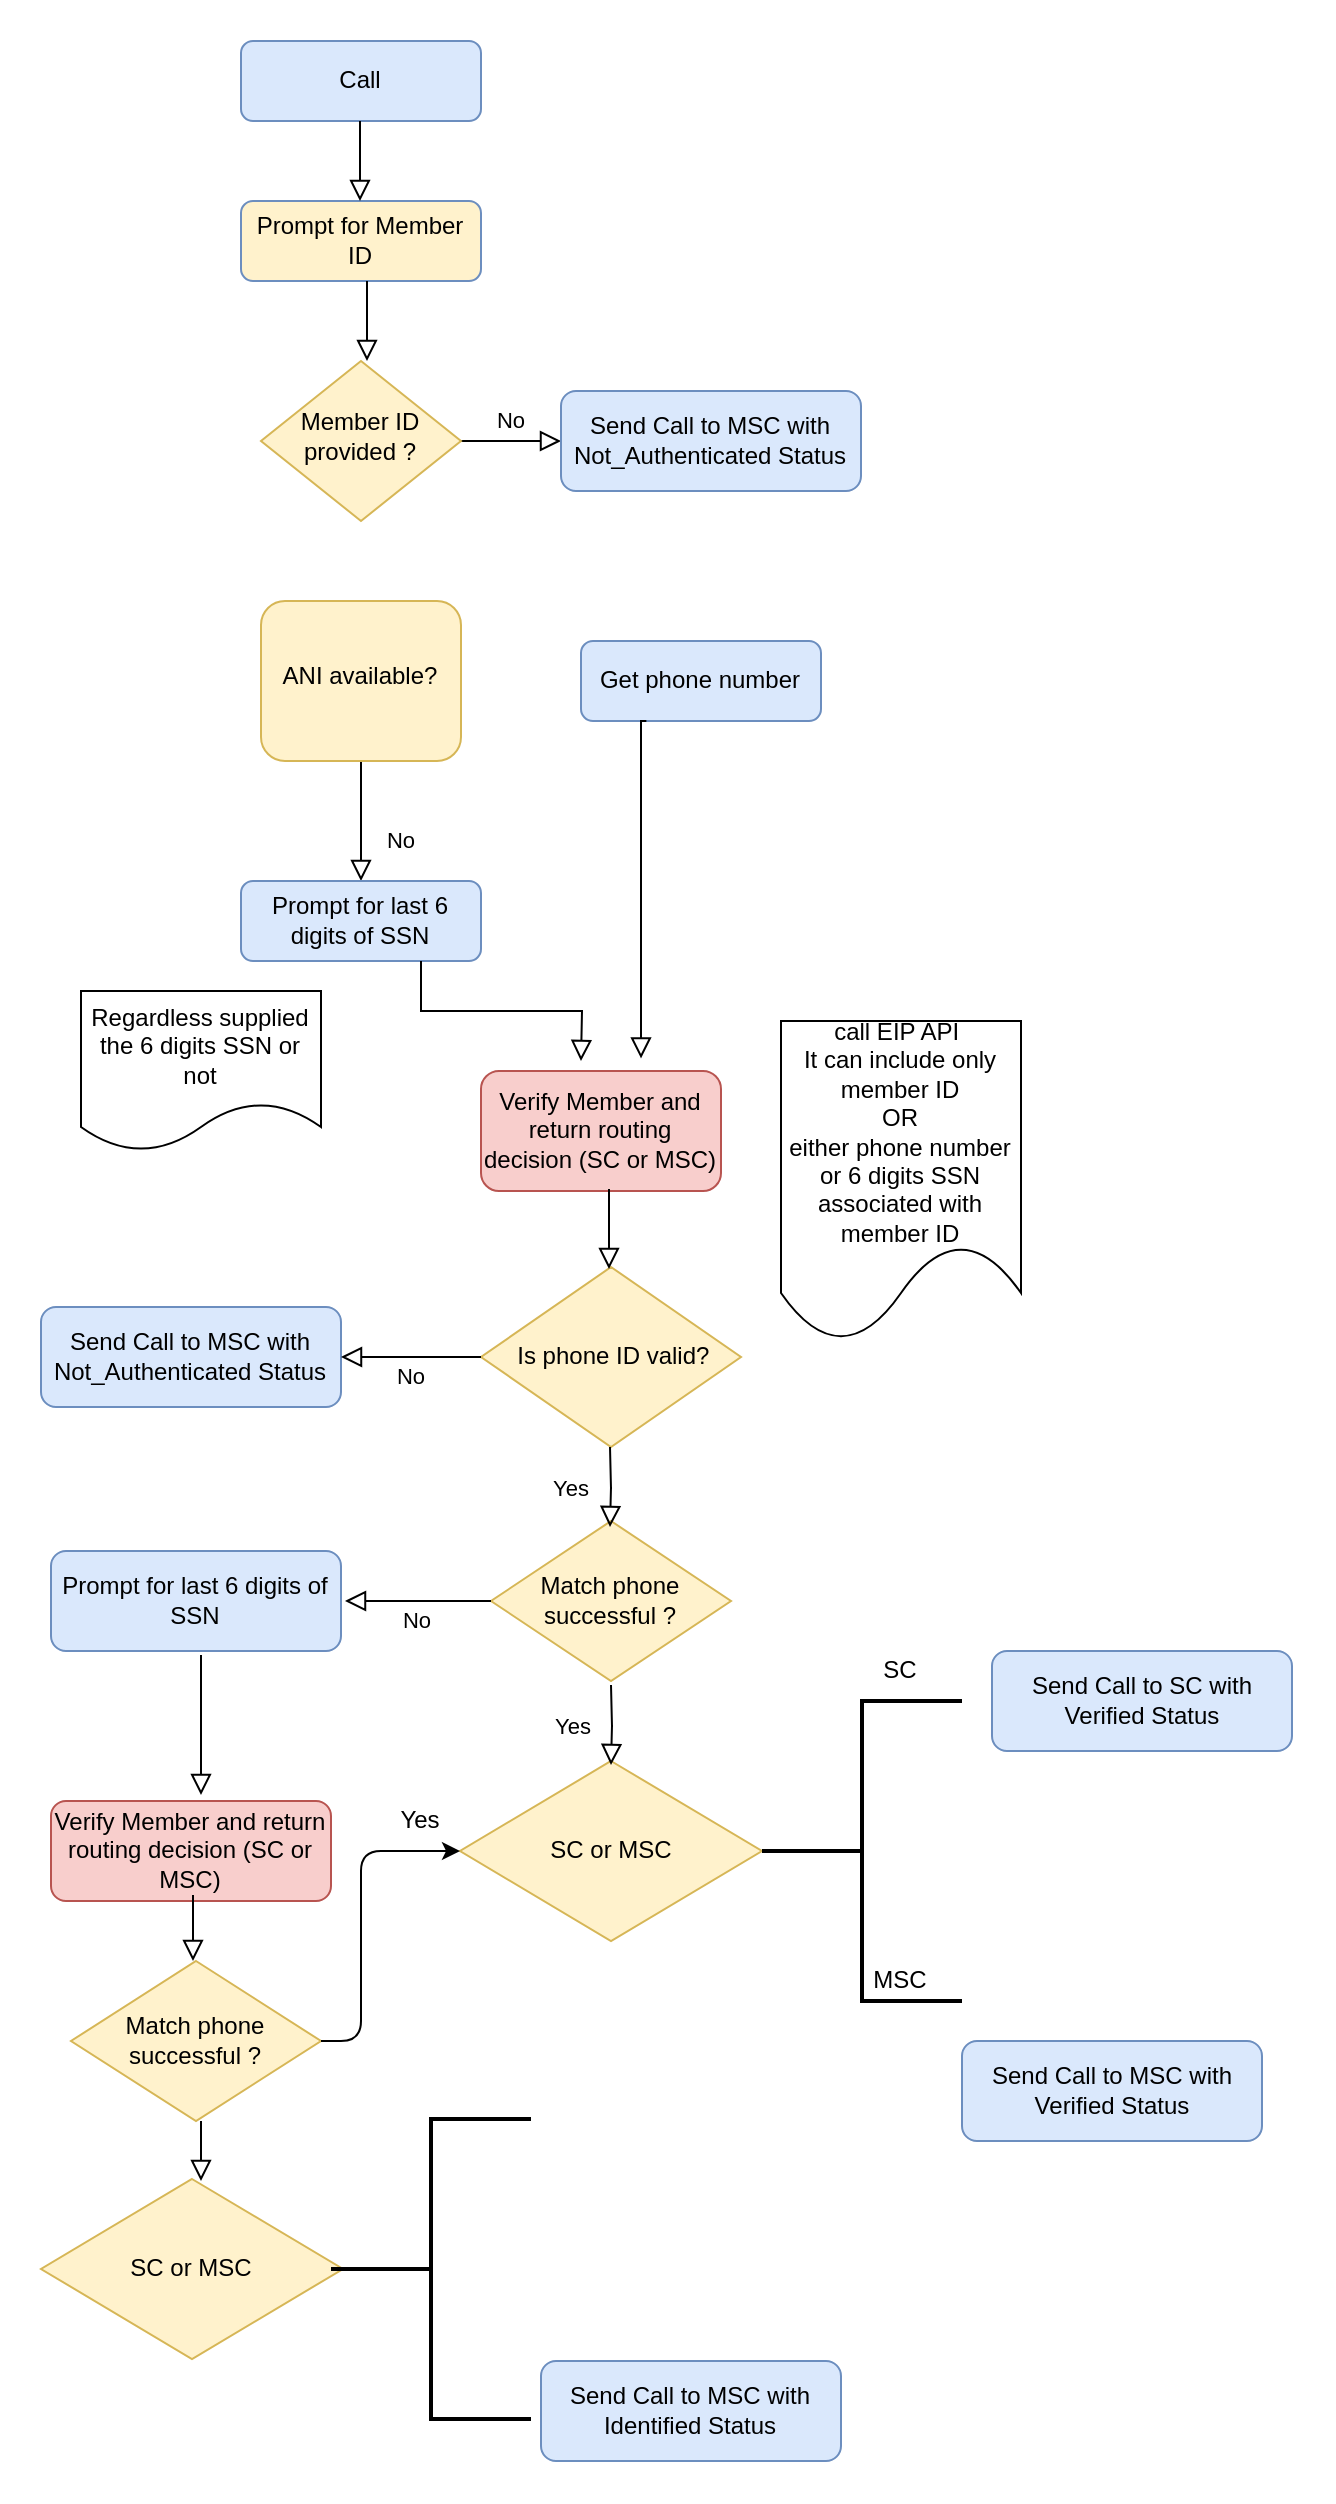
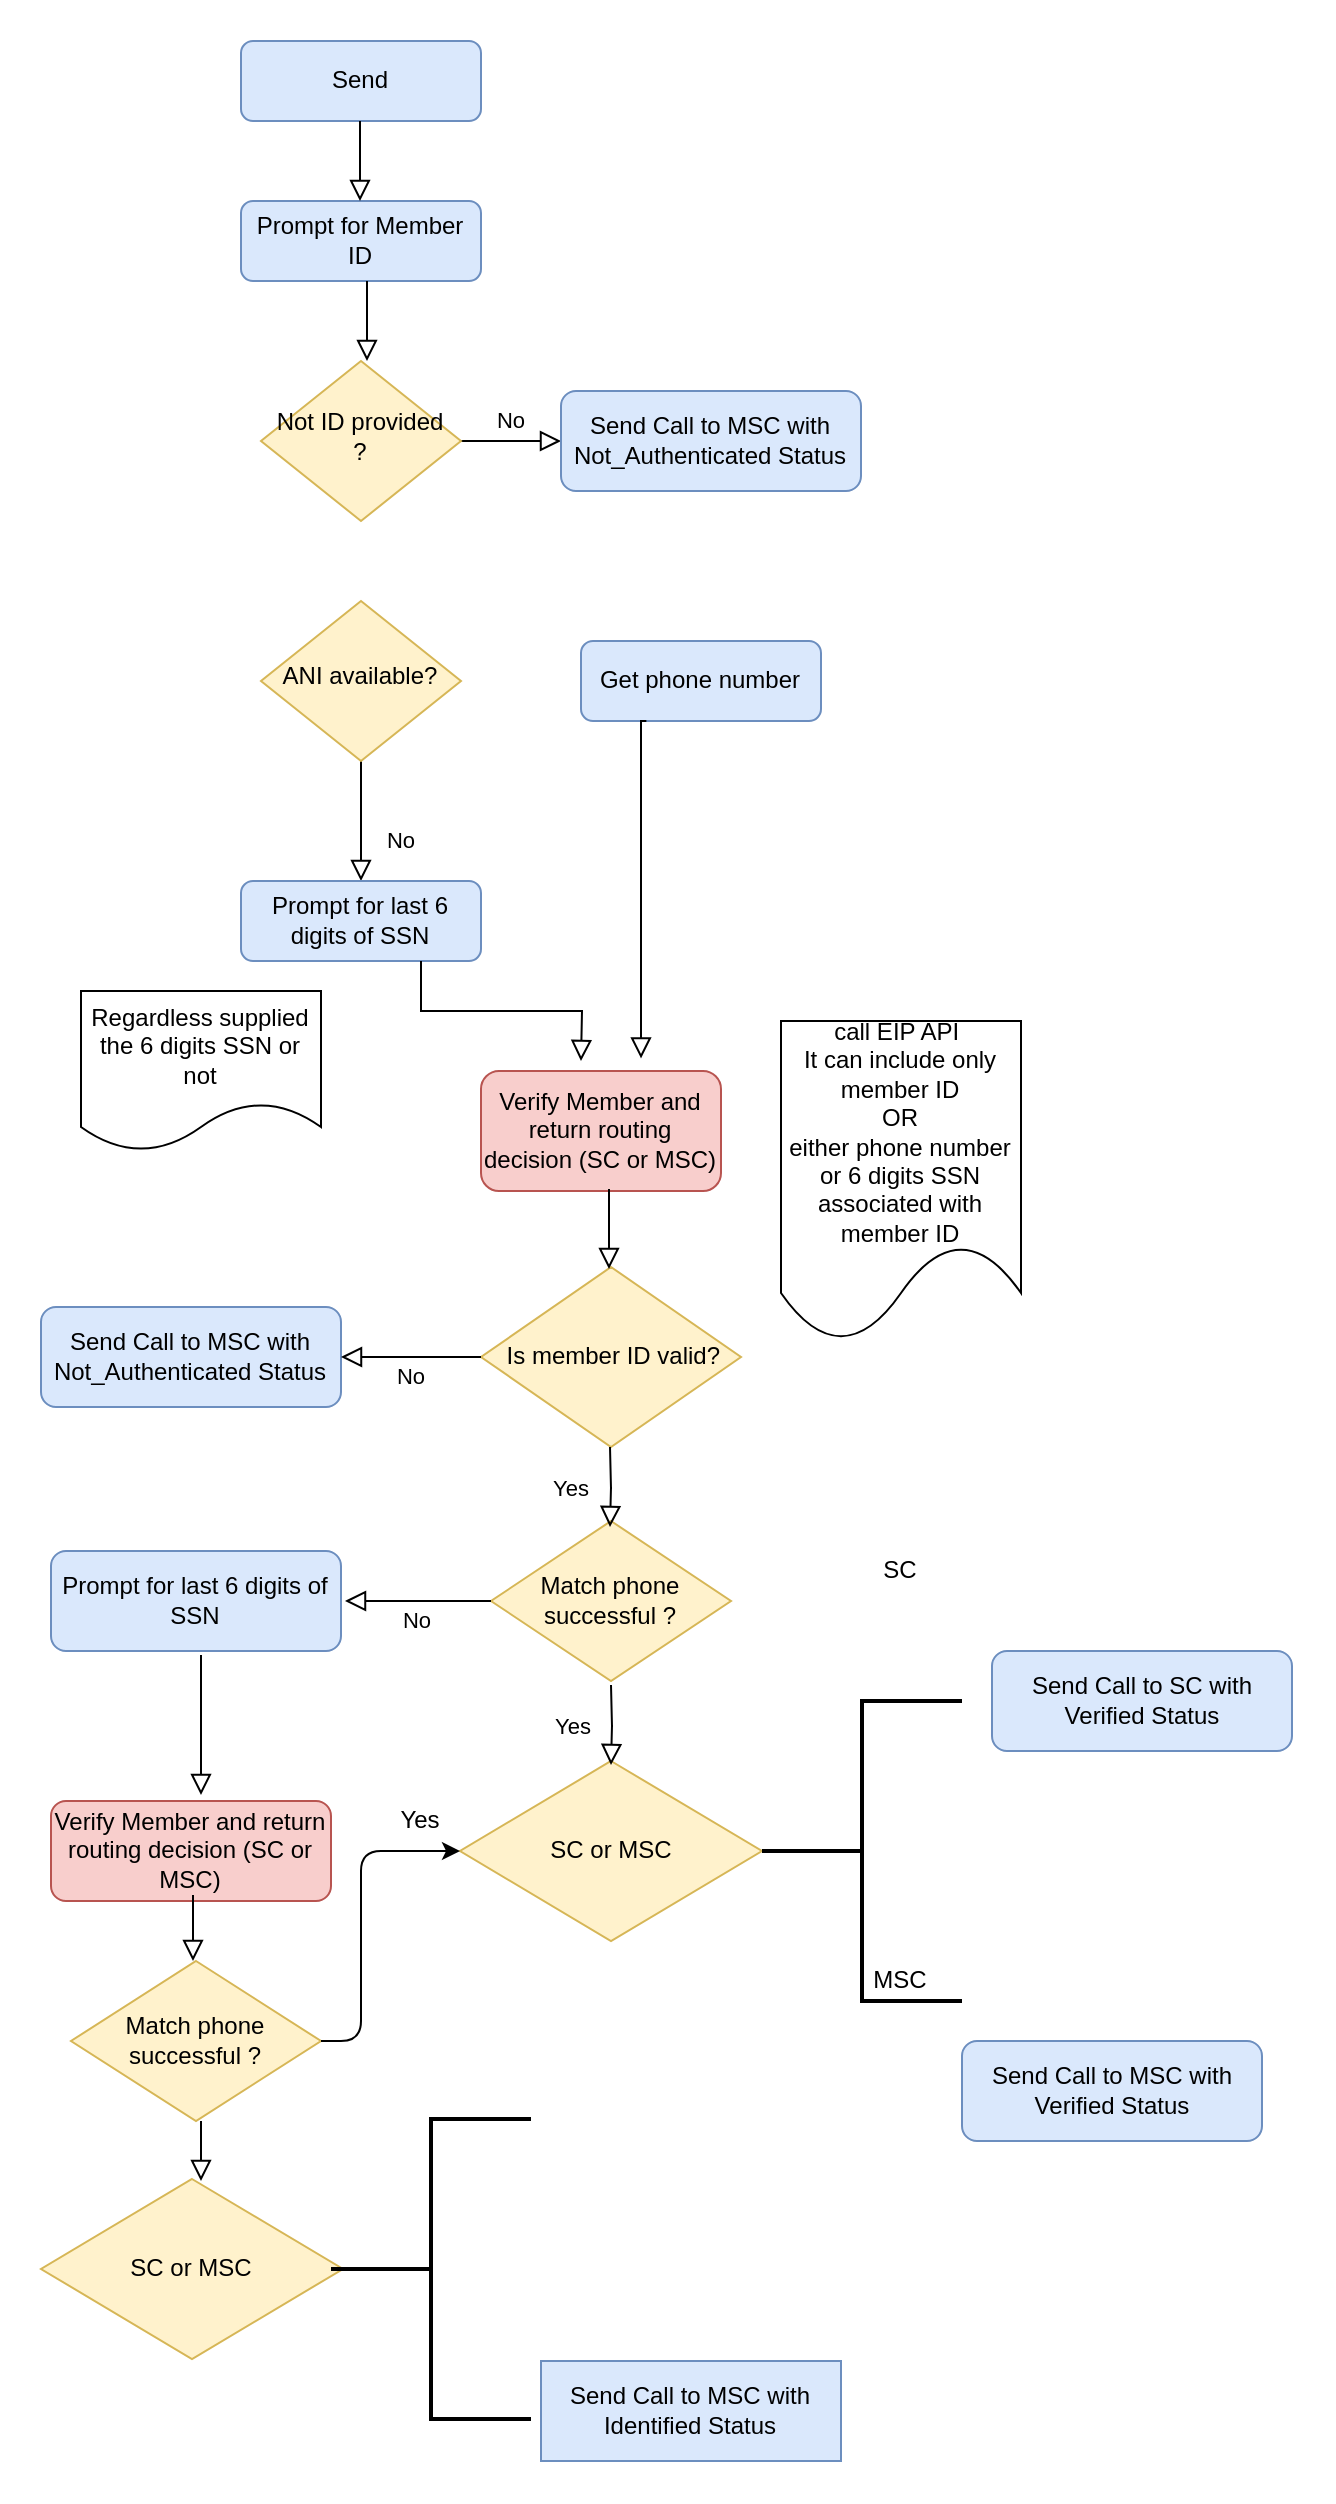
node "Call": label "Call" -> "Send"
node "Prompt for Member ID": fillcolor #fff2cc -> #dae8fc
node "Member ID provided ?": label "Member ID provided ?" -> "Not ID provided ?"
node "ANI available?": shape rounded rectangle -> diamond
node "Is phone ID valid?": label "Is phone ID valid?" -> "Is member ID valid?"
node "SC": moved (901, 1671) -> (901, 1571)
node "Send Call to MSC with Identified Status": shape rounded rectangle -> rectangle
